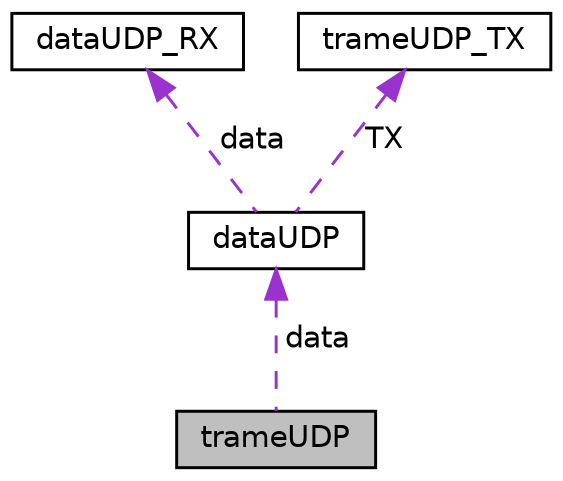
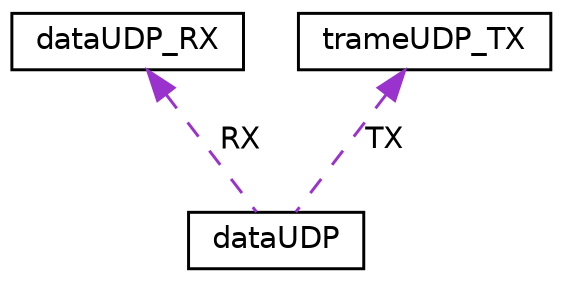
edge "dataUDP" -> "dataUDP_RX": label " data" -> " RX"
node "trameUDP": removed
